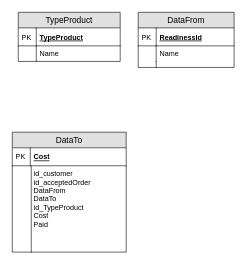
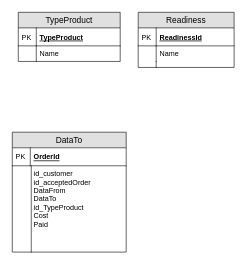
node "DataFrom": label "DataFrom" -> "Readiness"
node "Cost": label "Cost" -> "OrderId"
